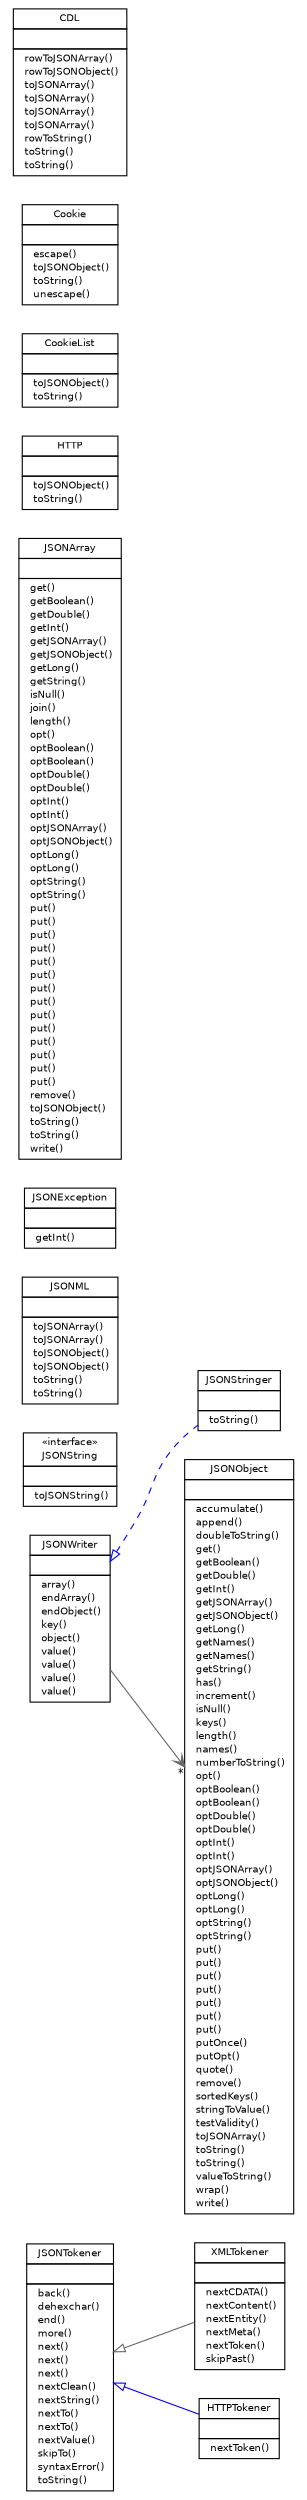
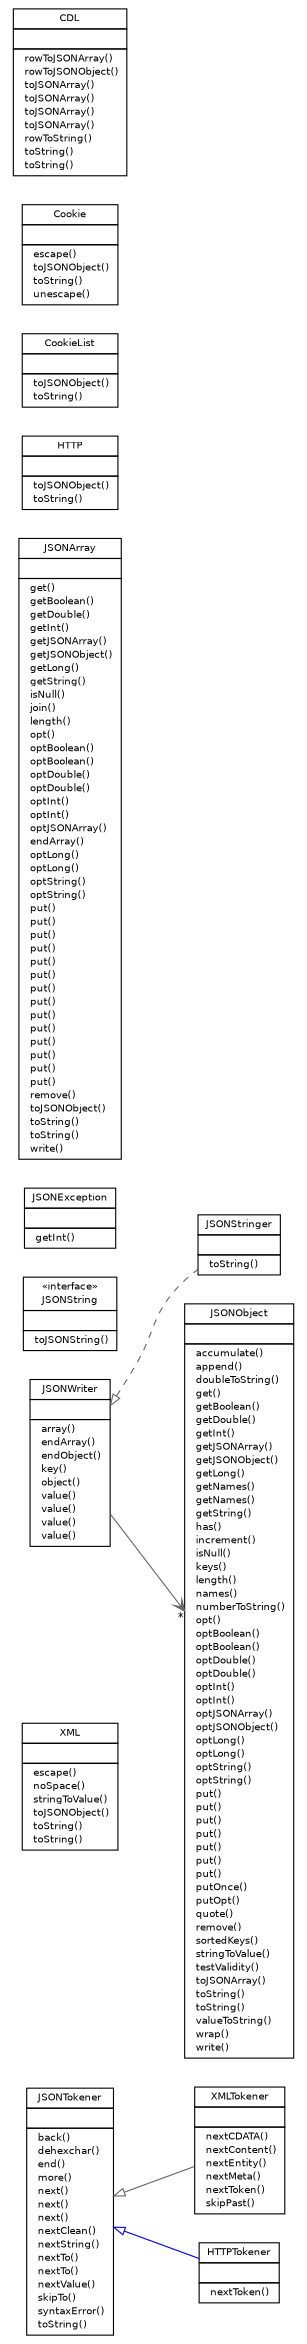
node "JSONArray": text "optJSONObject()" -> "endArray()"
node "JSONML": removed
edge "JSONStringer" -> "JSONWriter": color blue -> gray40
node "XML": added
